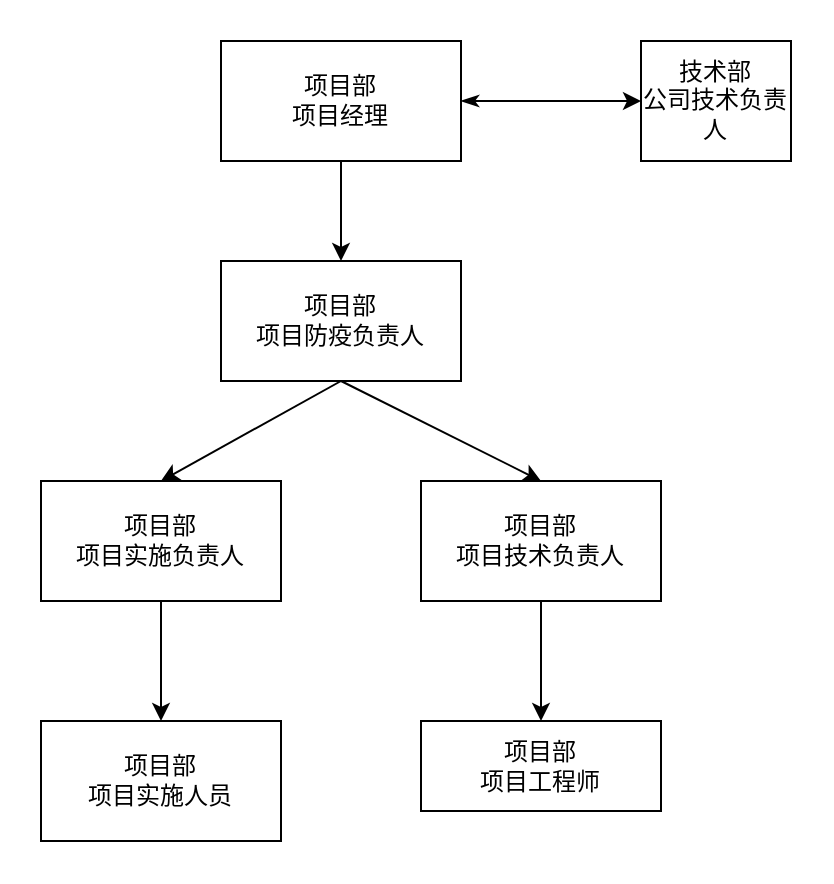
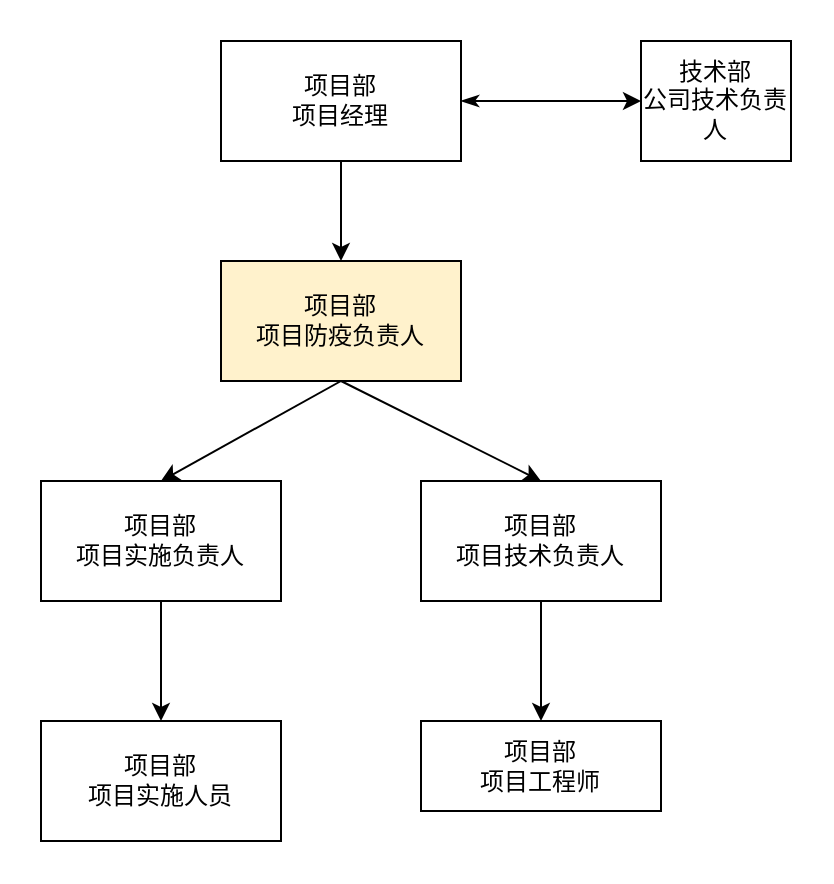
node "项目部 项目防疫负责人": fillcolor #ffffff -> #fff2cc
